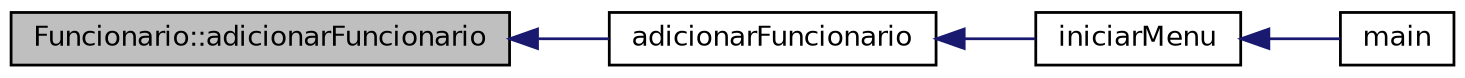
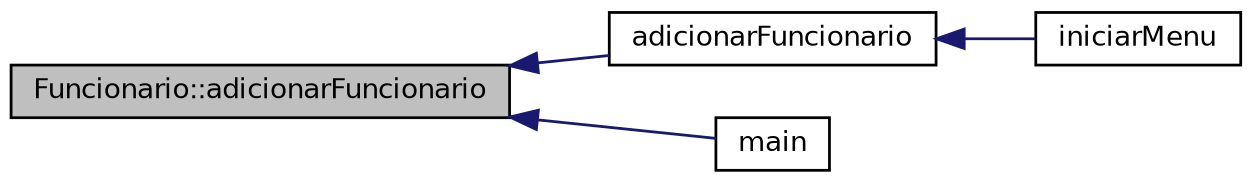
edge "main" -> "iniciarMenu": now "main" -> "Funcionario::adicionarFuncionario"
